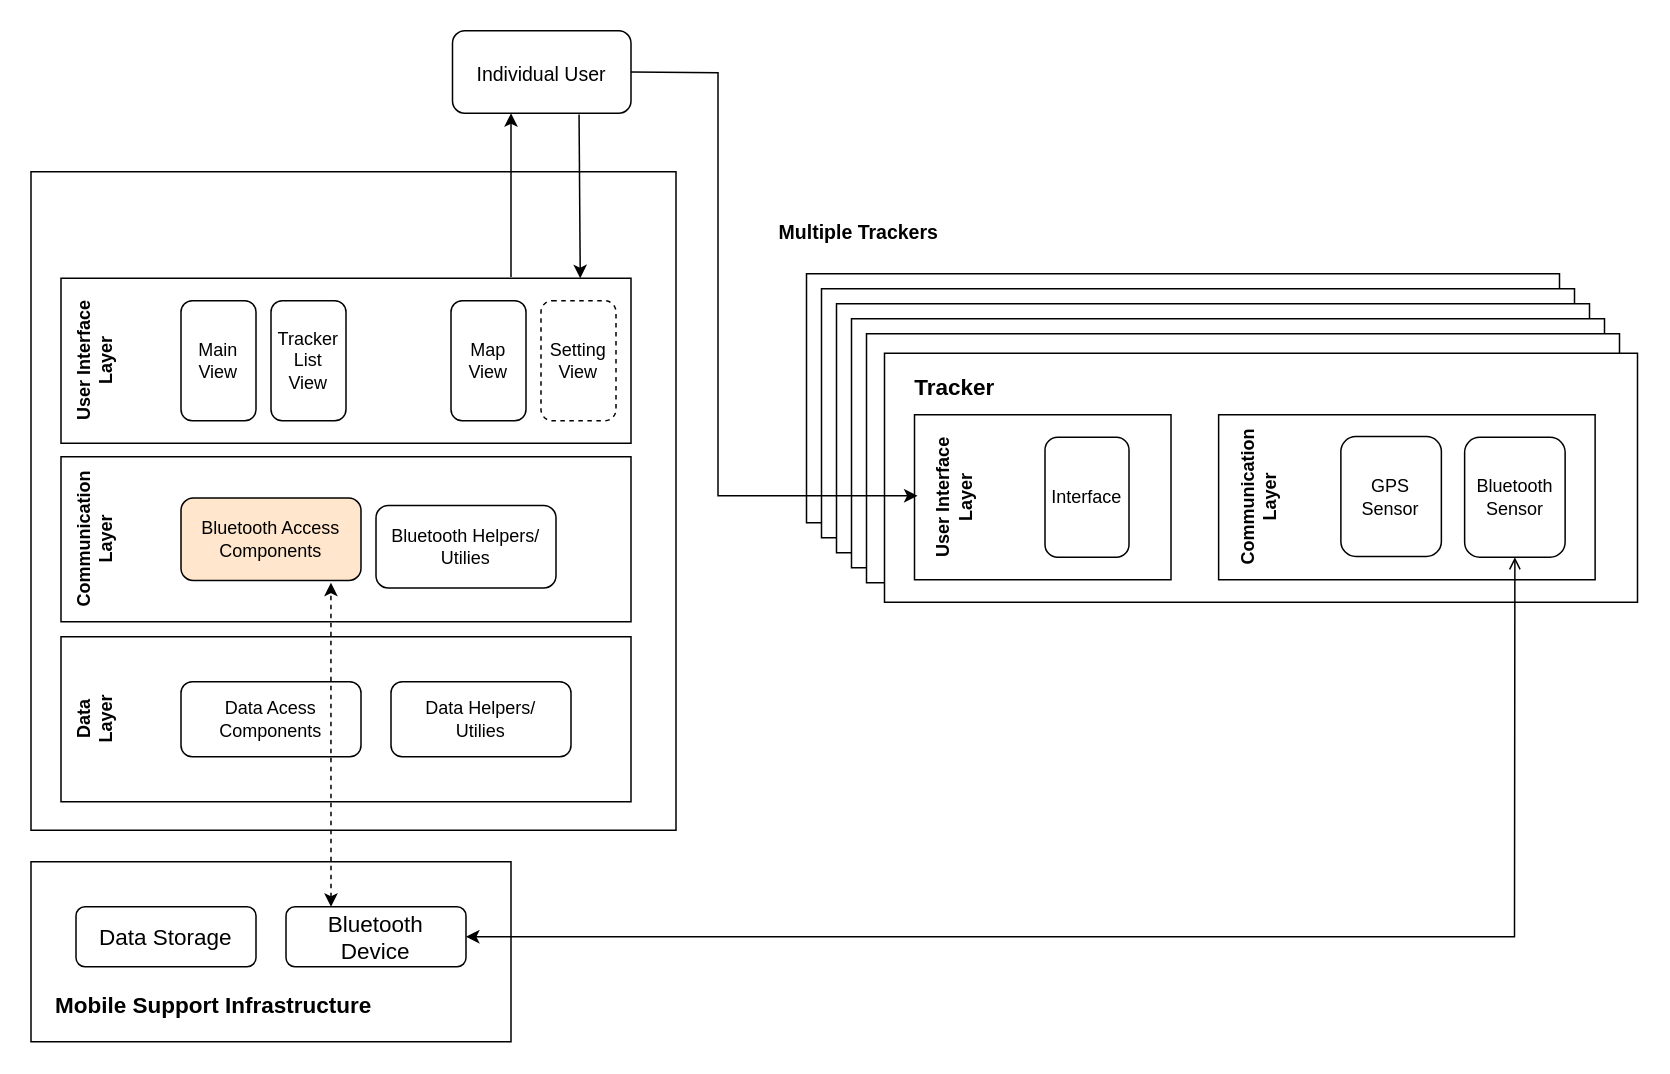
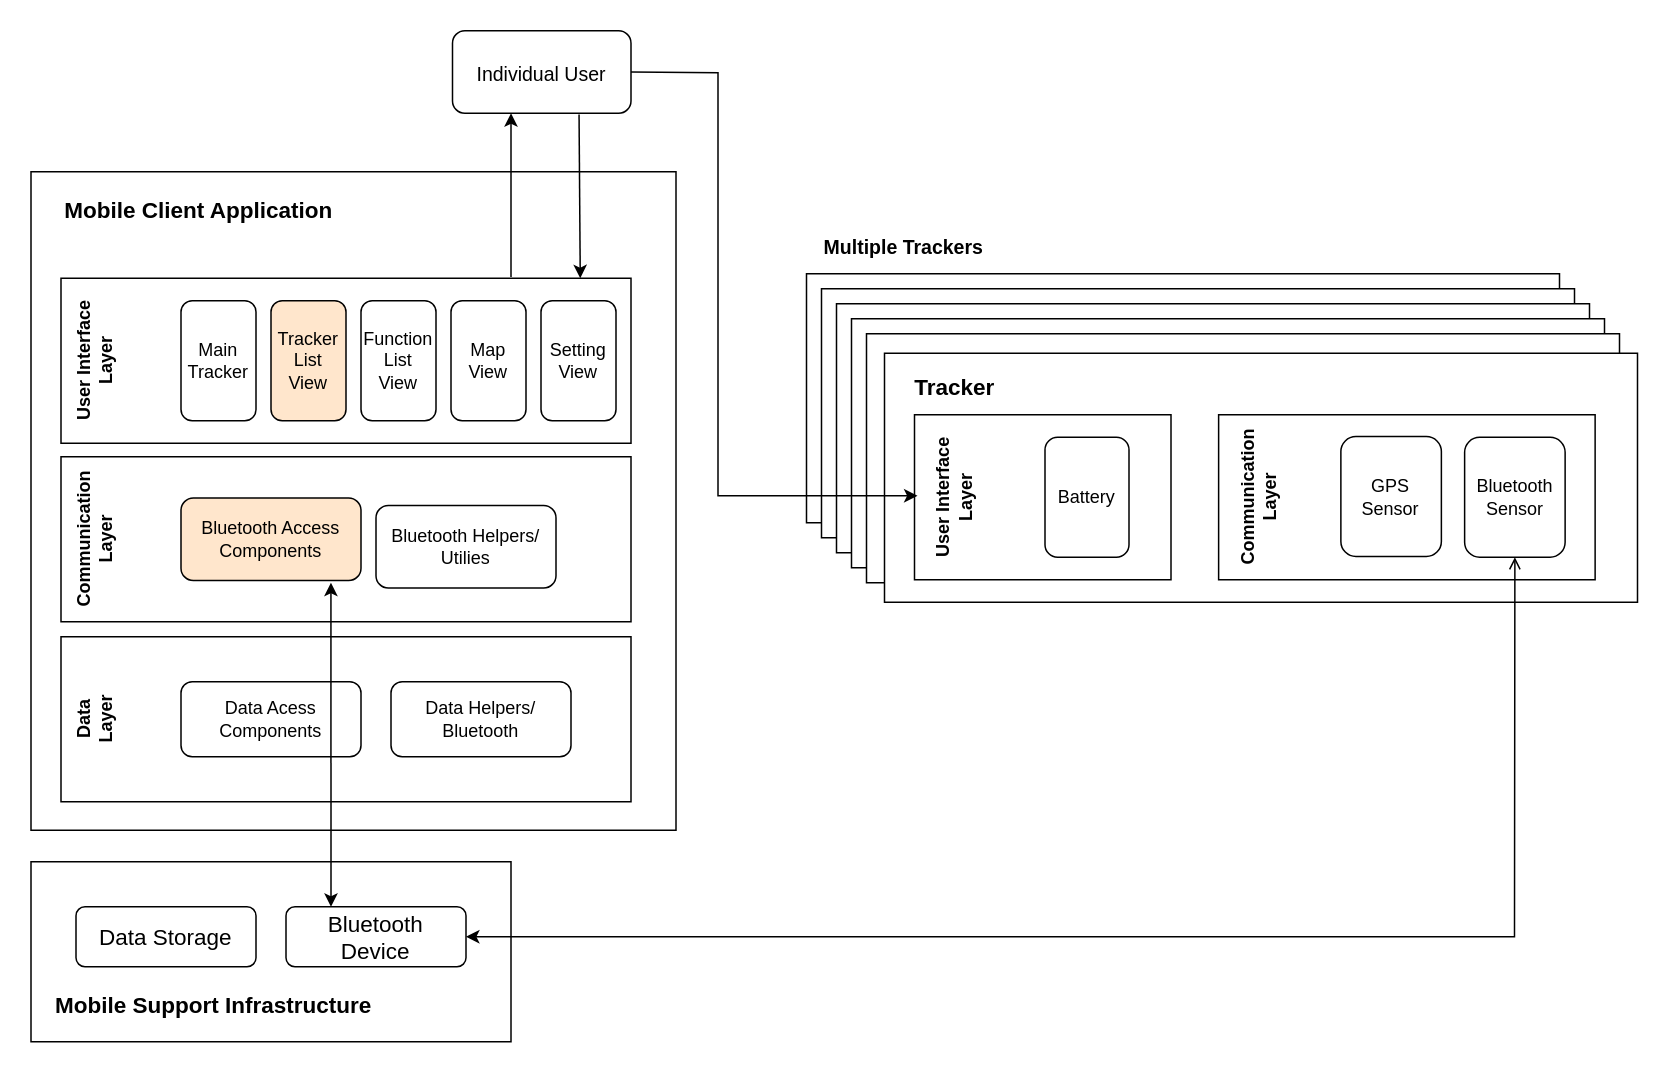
node "Mobile Client Application": added
node "Multiple Trackers": moved (859, 232) -> (904, 247)
node "Main View": label "Main View" -> "Main Tracker"
node "Tracker List View": fillcolor #ffffff -> #ffe6cc
node "Function List View": added
node "Setting View": style dashed -> solid
node "Interface": label "Interface" -> "Battery"
node "Data Helpers/ Utilies": label "Data Helpers/ Utilies" -> "Data Helpers/ Bluetooth"
edge "Bluetooth Access Components" -- "Bluetooth Device": style dashed -> solid
